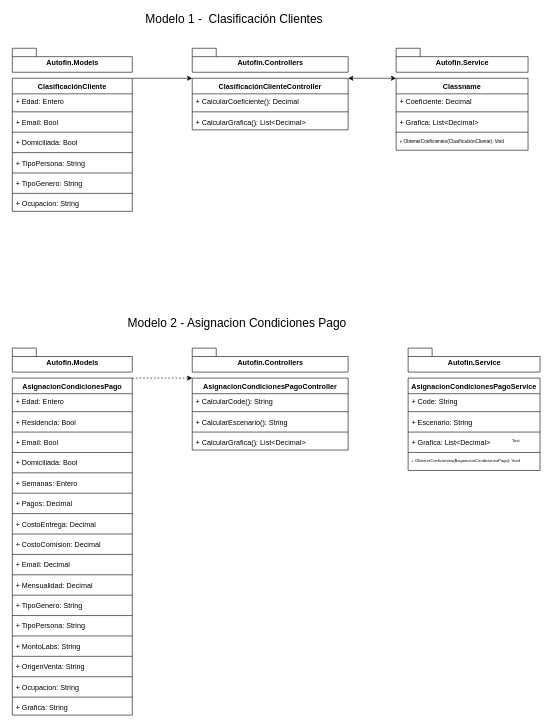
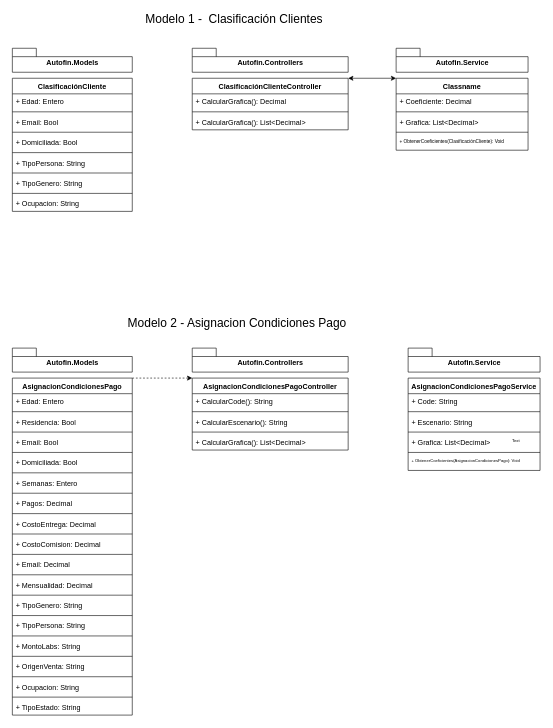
edge "ClasificaciónCliente" -> "ClasificaciónClienteController": removed
node "+ CalcularCoeficiente(): Decimal": label "+ CalcularCoeficiente(): Decimal" -> "+ CalcularGrafica(): Decimal"
node "+ Grafica: String": label "+ Grafica: String" -> "+ TipoEstado: String"
